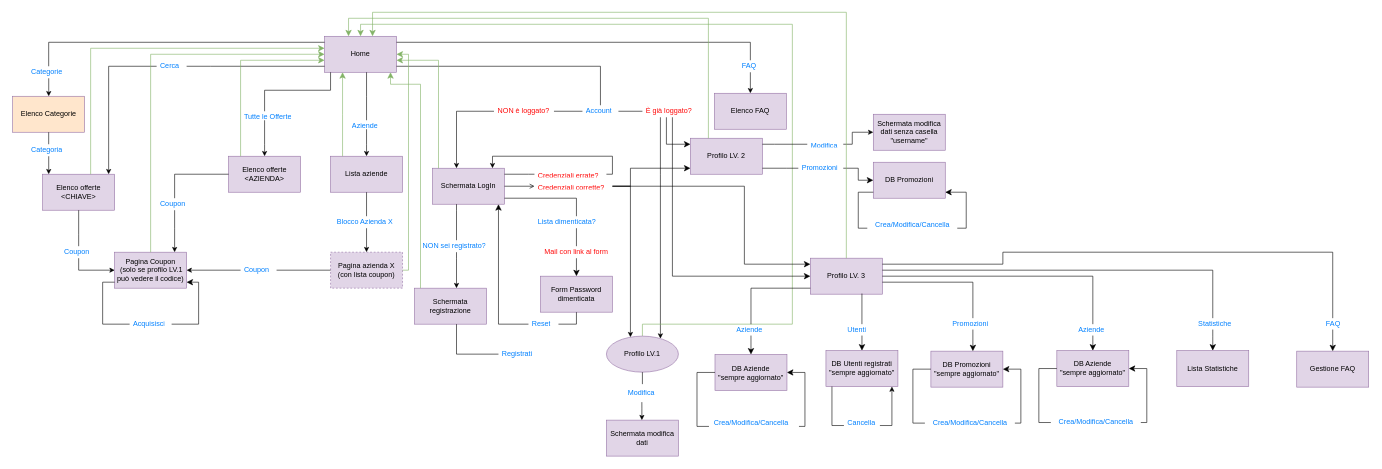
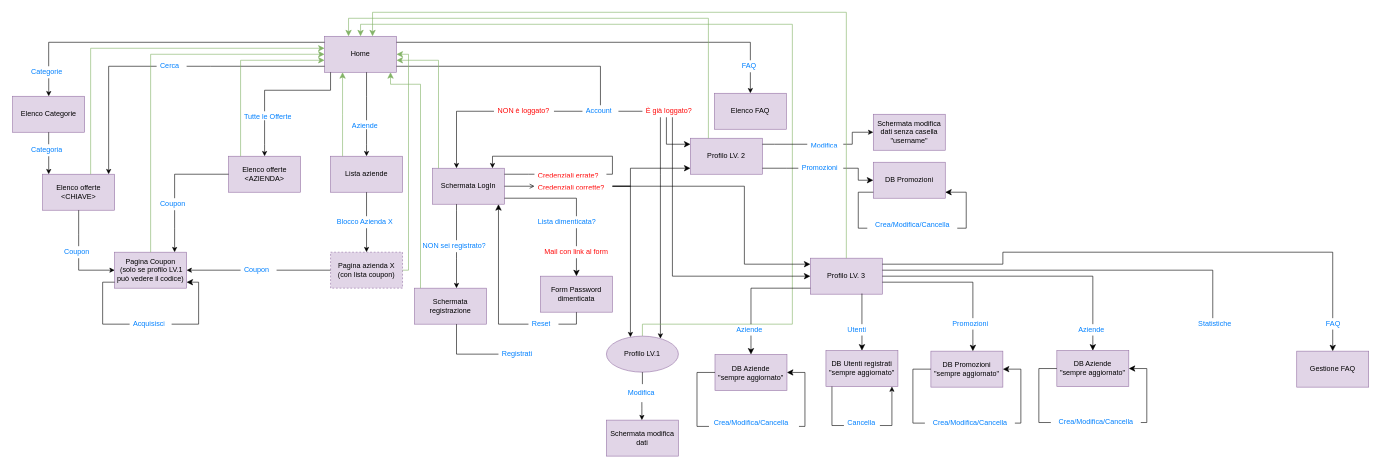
node "Elenco Categorie": fillcolor #ffe6cc -> #e1d5e7
edge "Statistiche" -> "Lista Statistiche": removed
node "Lista Statistiche": removed
